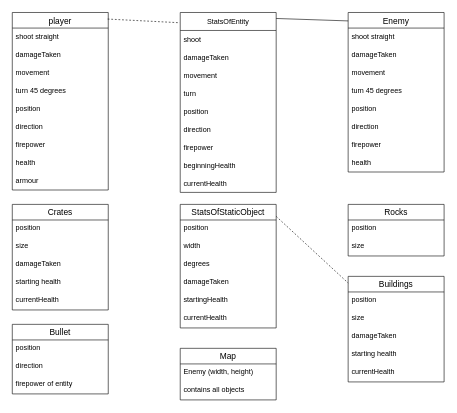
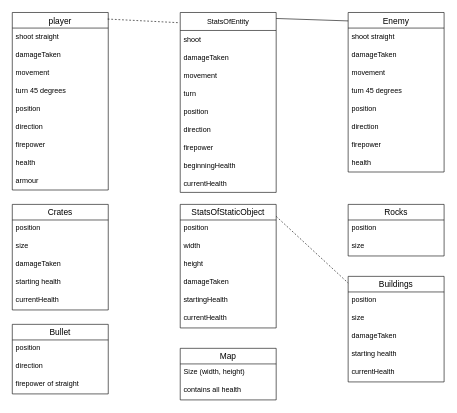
node "degrees": label "degrees" -> "height"
node "Enemy (width, height)": label "Enemy (width, height)" -> "Size (width, height)"
node "firepower of entity": label "firepower of entity" -> "firepower of straight"
node "contains all objects": label "contains all objects" -> "contains all health"
